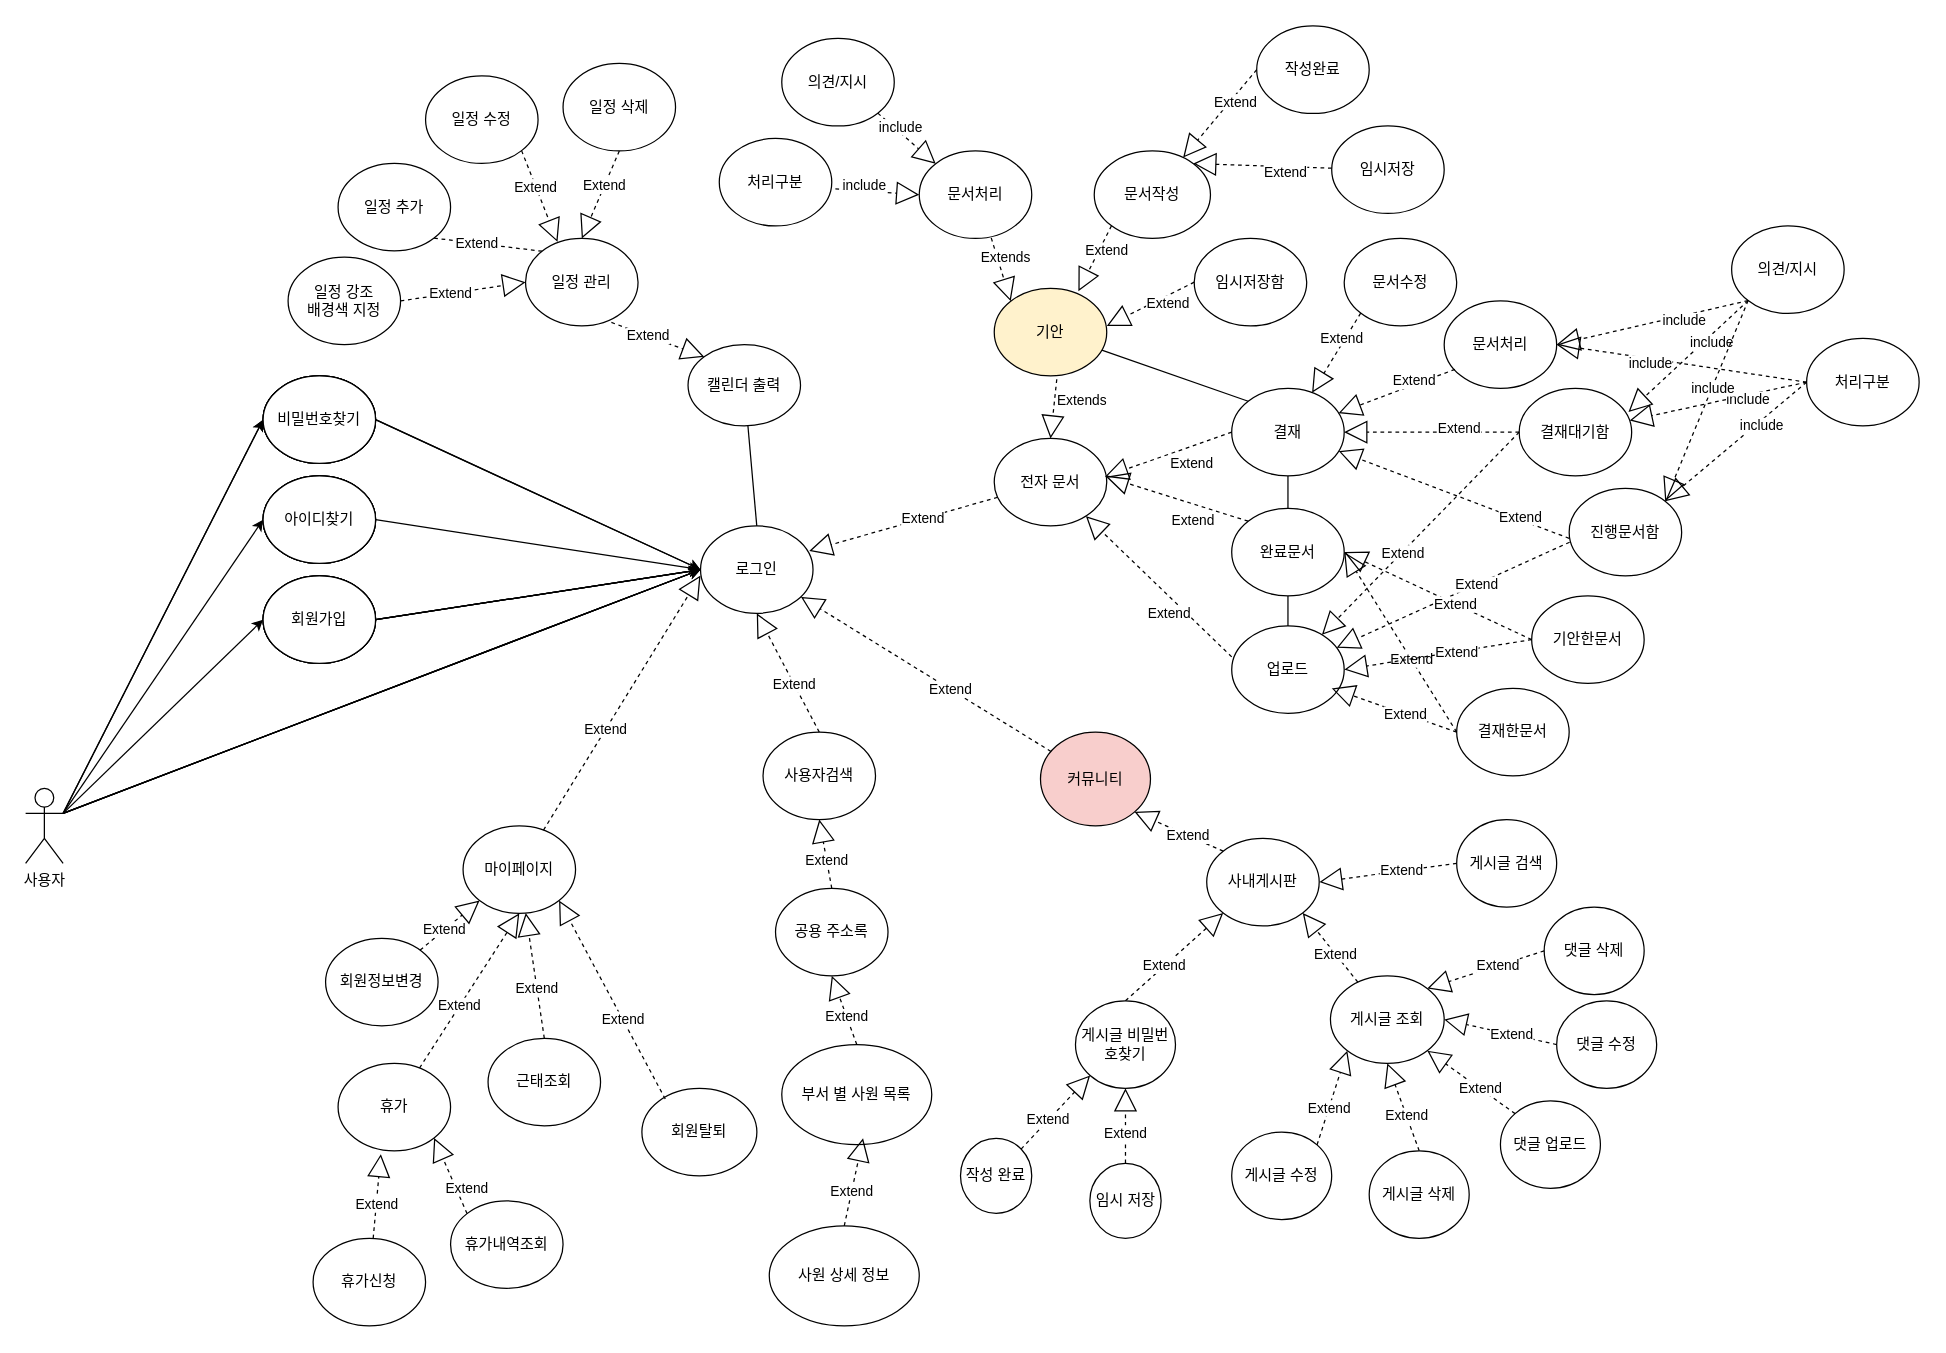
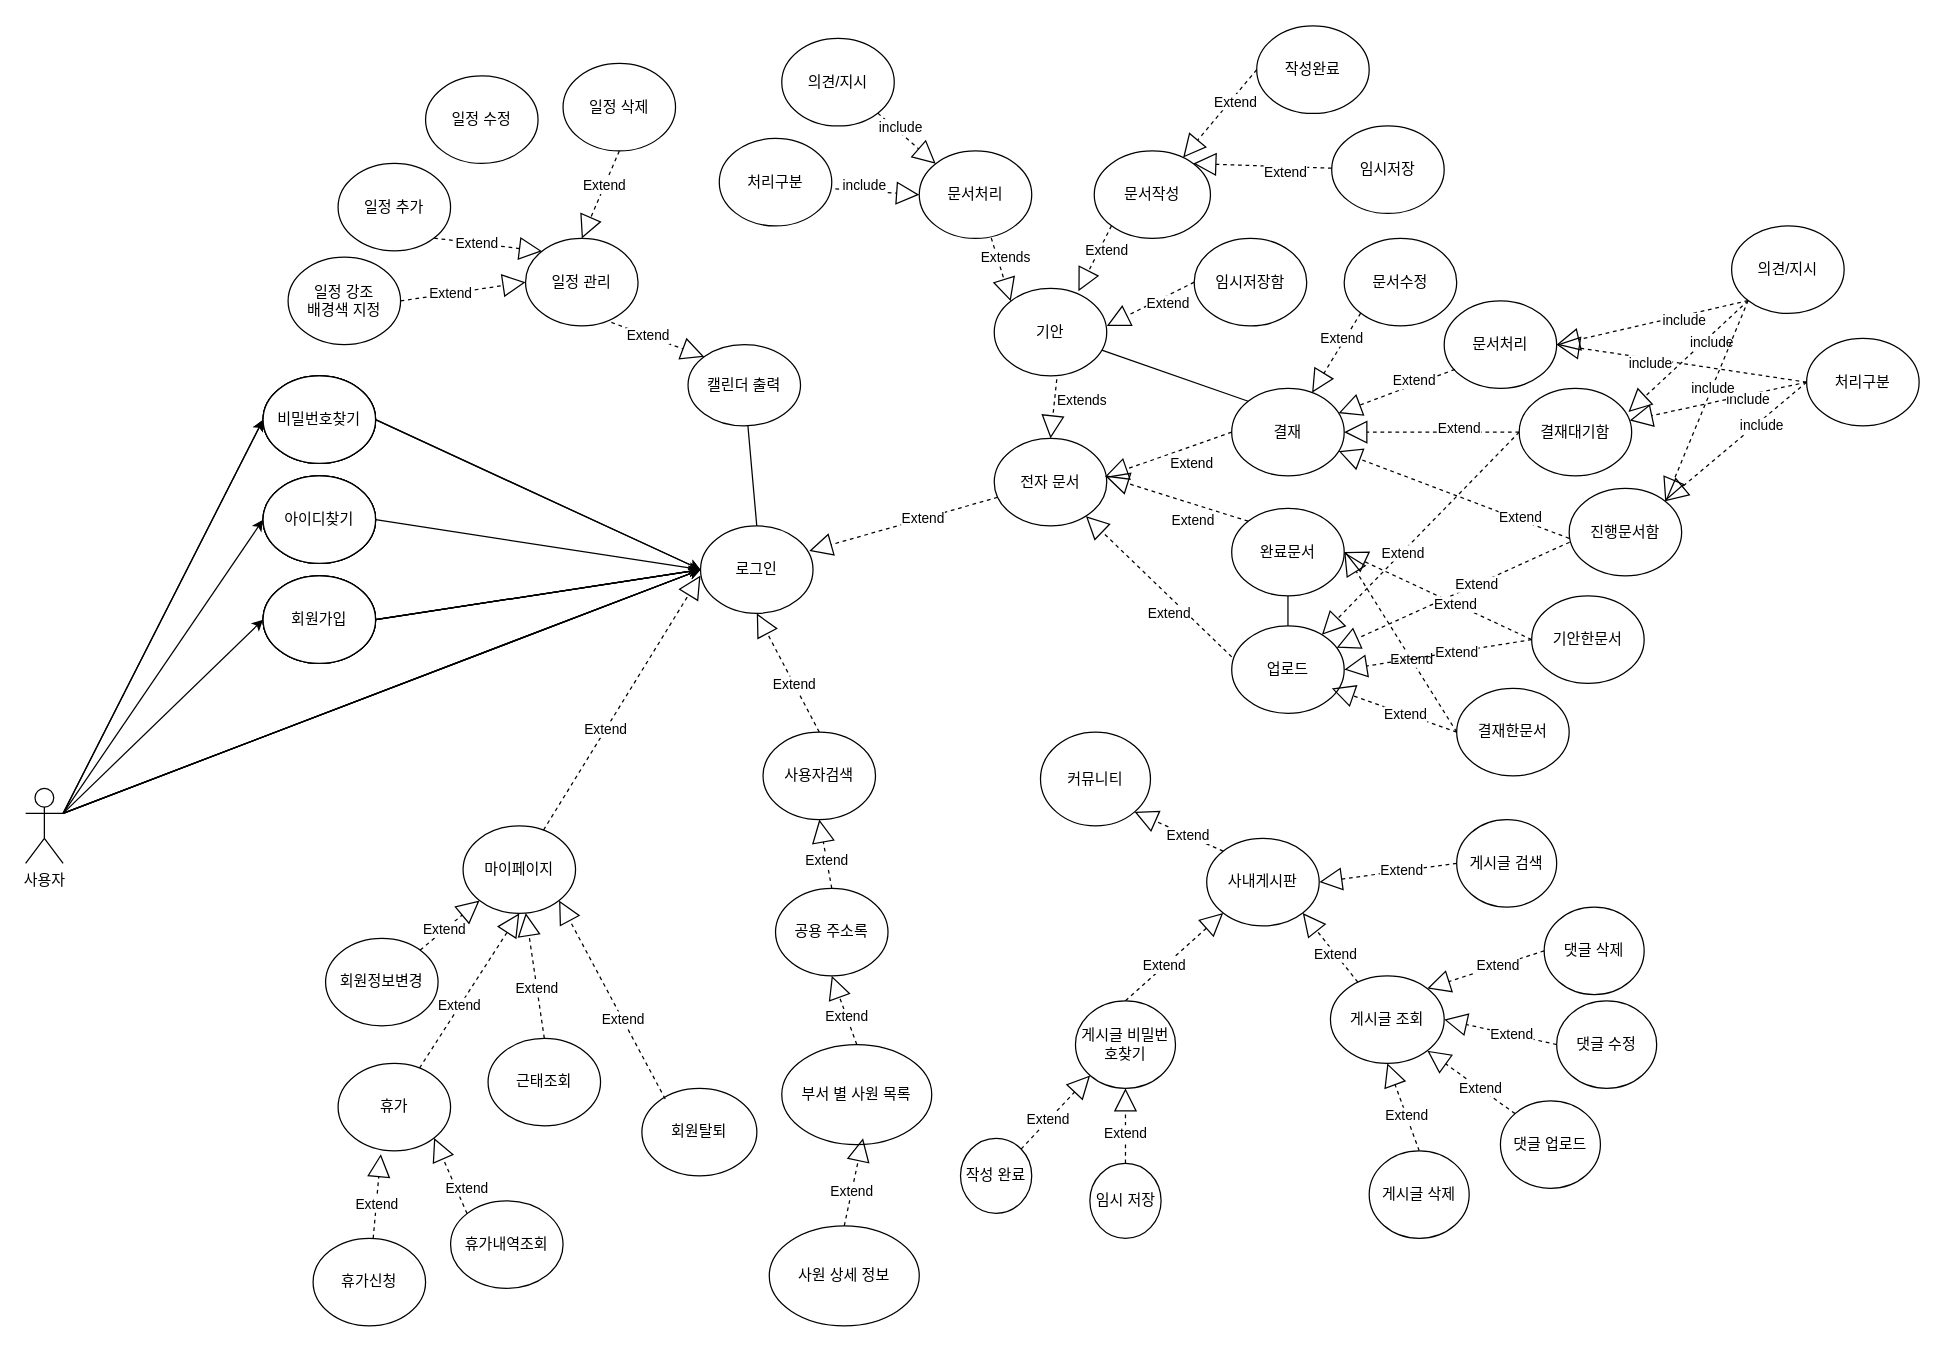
edge "일정 수정" -> "일정 관리": removed, label "Extend"
edge "일정 추가" -- "일정 관리": arrowhead none -> block
node "기안": fillcolor #fff2cc -> #ffffff
edge "결재" -- "완료문서": removed
edge "커뮤니티" -> "로그인": removed, label "Extend"
node "커뮤니티": fillcolor #f8cecc -> #ffffff
edge "게시글 수정" -> "게시글 조회": removed, label "Extend"
node "게시글 수정": removed
